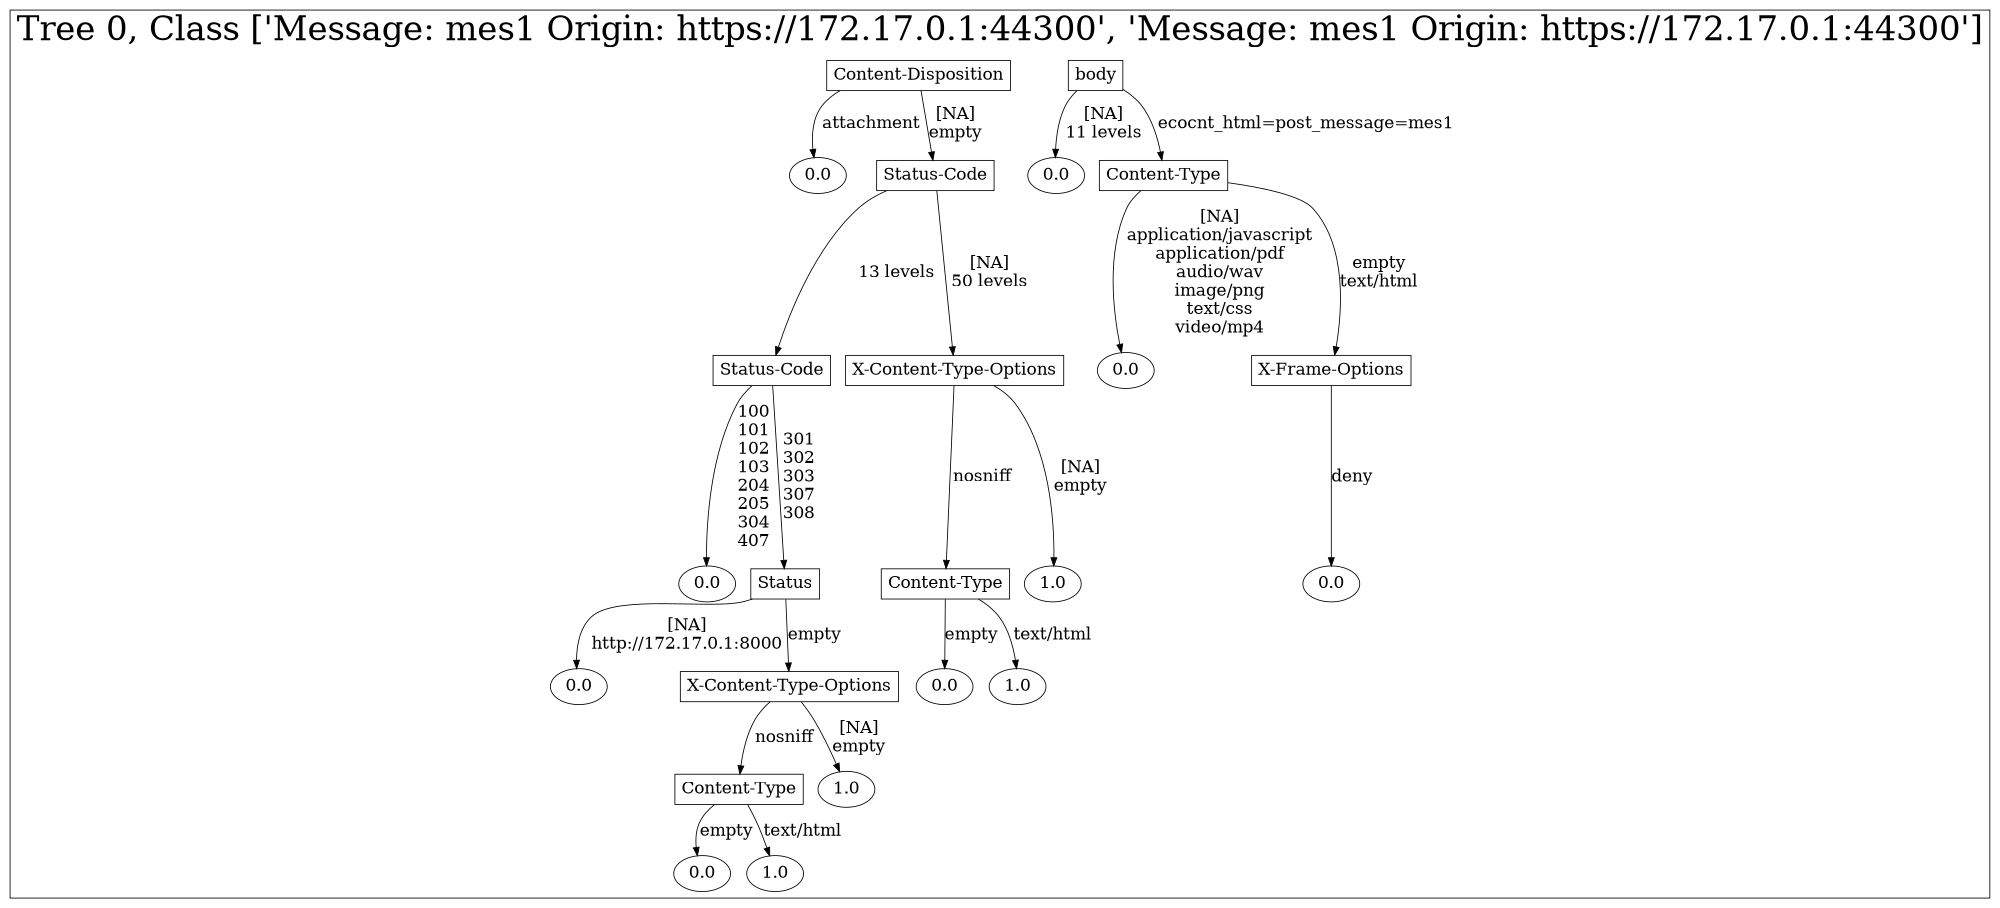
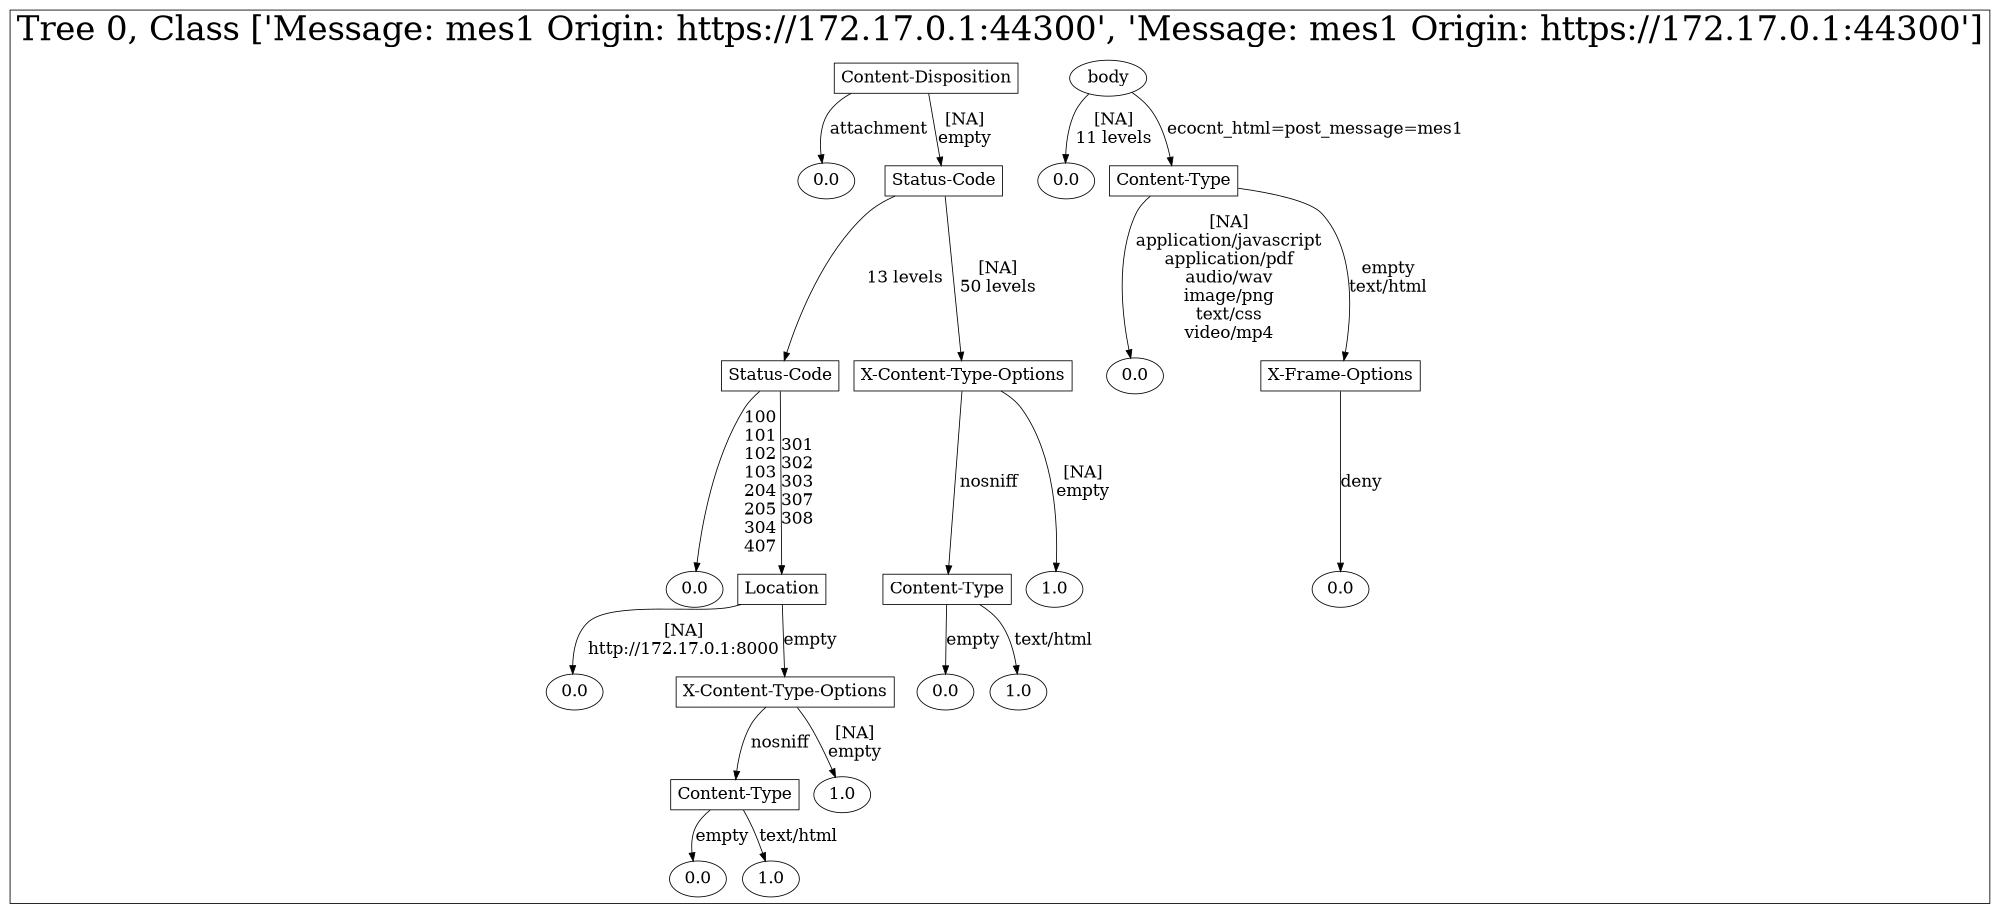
node "body": shape box -> ellipse
node "Status": label "Status" -> "Location"
